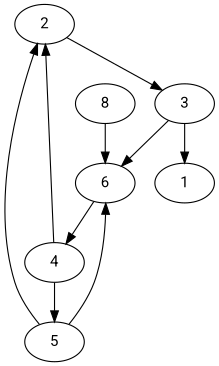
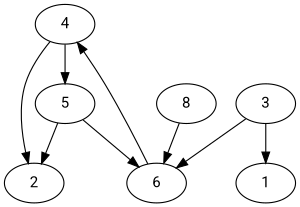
edge "2" -> "3": removed
